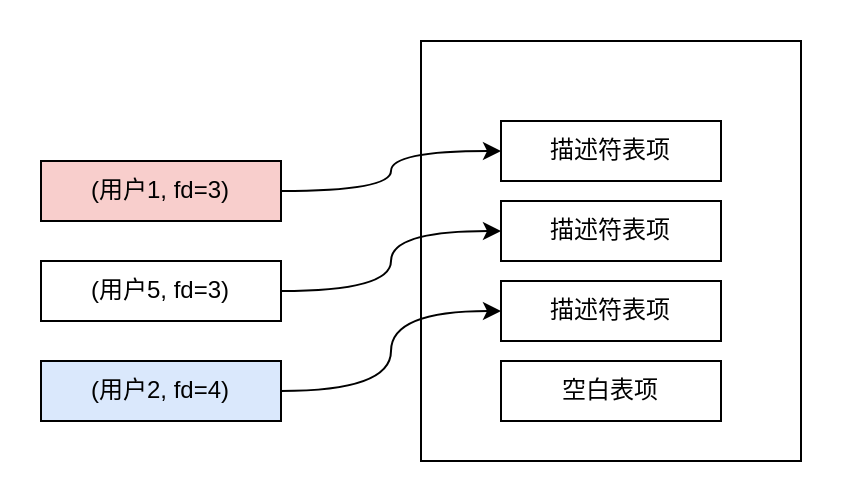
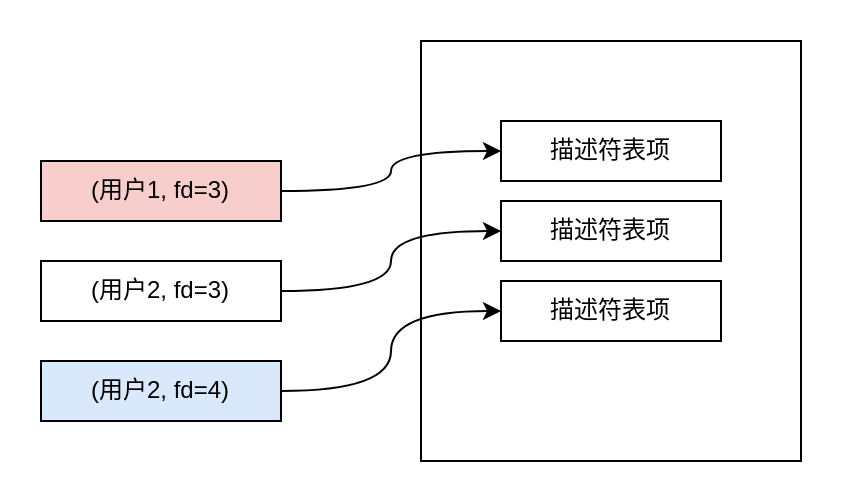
node "(用户5, fd=3)": label "(用户5, fd=3)" -> "(用户2, fd=3)"
node "空白表项": removed
